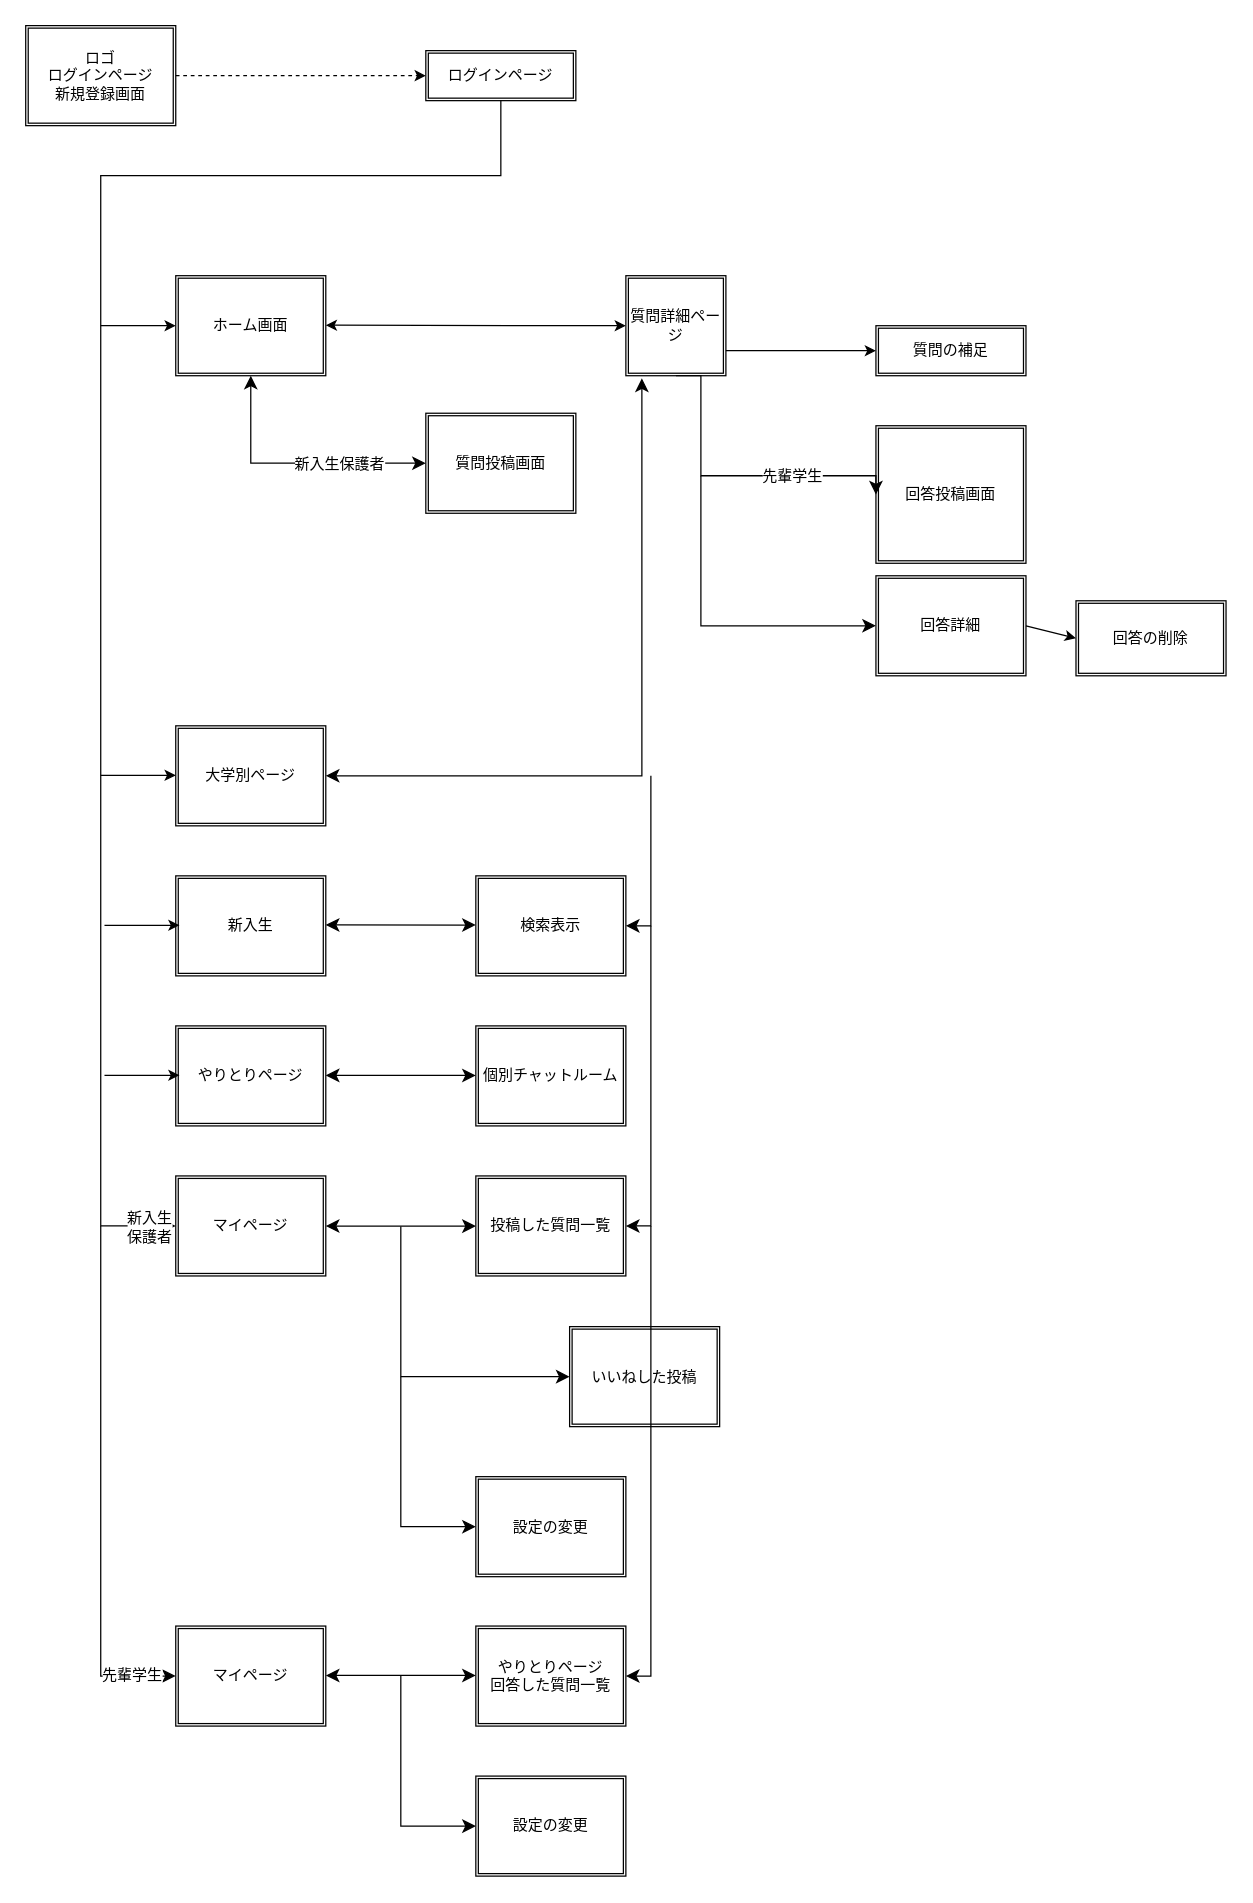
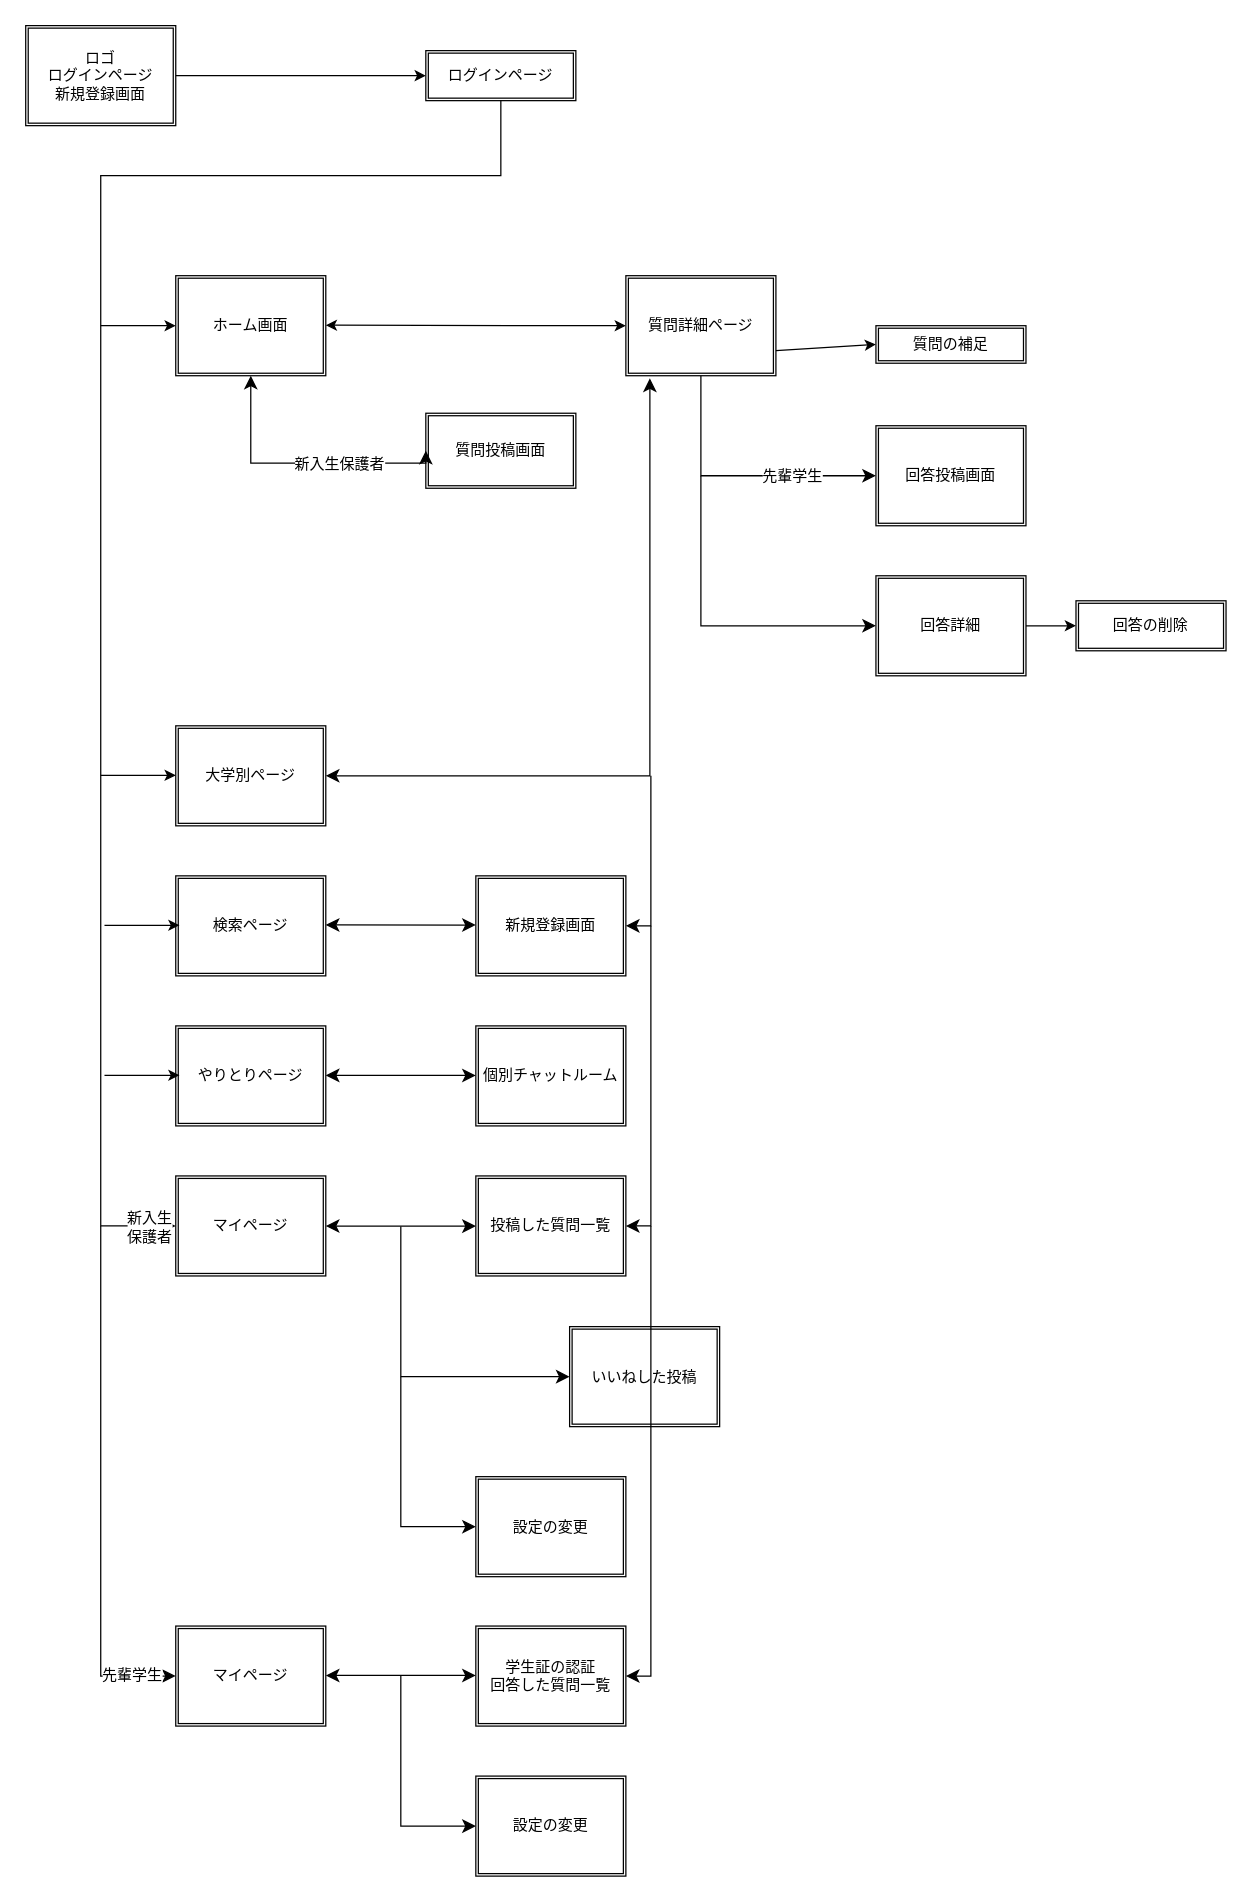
edge "ロゴ ログインページ 新規登録画面" -> "ログインページ": style dashed -> solid
node "質問詳細ページ": size 100x100 -> 150x100
node "質問の補足": size 150x50 -> 150x38
node "質問投稿画面": size 150x100 -> 150x75
node "回答投稿画面": size 150x138 -> 150x100
node "回答の削除": size 150x75 -> 150x50
node "新入生": label "新入生" -> "検索ページ"
node "検索表示": label "検索表示" -> "新規登録画面"
node "やりとりページ 回答した質問一覧": label "やりとりページ 回答した質問一覧" -> "学生証の認証 回答した質問一覧"
